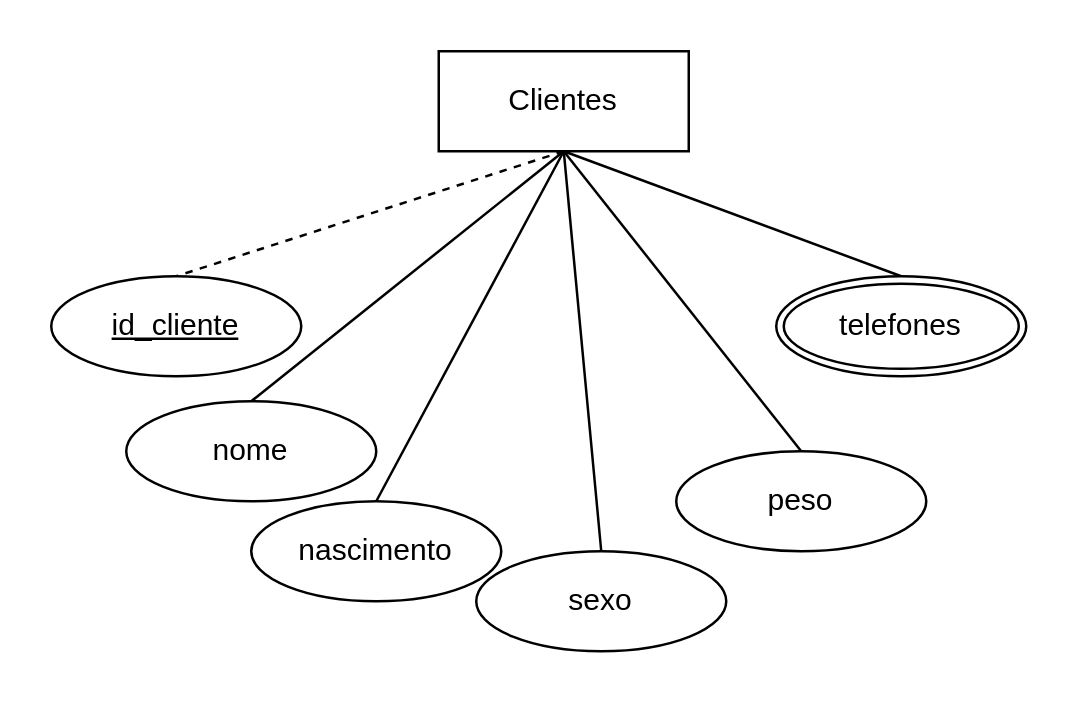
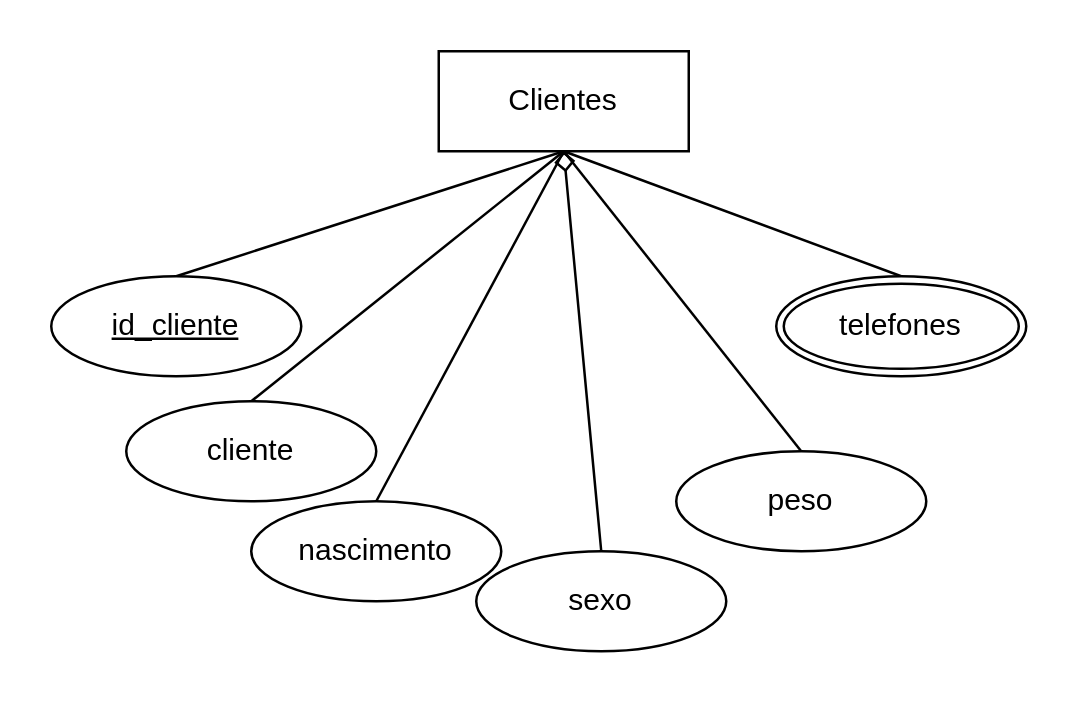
edge "Clientes" -- "sexo": arrowhead none -> diamond
edge "Clientes" -- "id_cliente": style dashed -> solid
node "nome": label "nome" -> "cliente"
